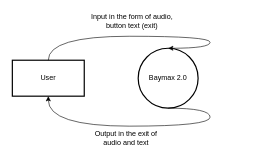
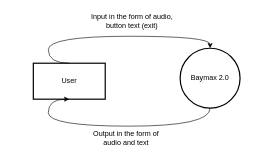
node "User": moved (48, 78) -> (69, 81)
node "Baymax 2.0": moved (168, 78) -> (210, 78)
node "Output in the exit of audio and text": label "Output in the exit of audio and text" -> "Output in the form of audio and text"
